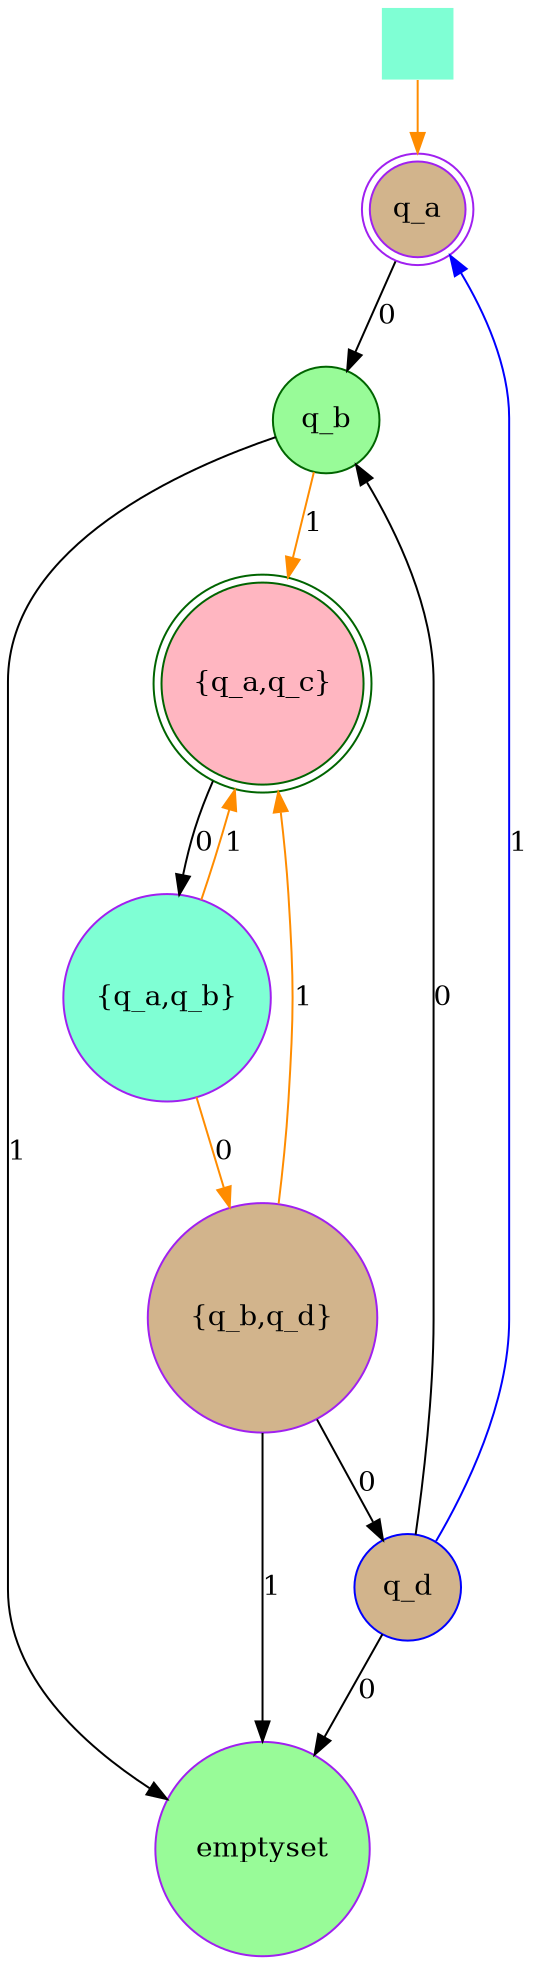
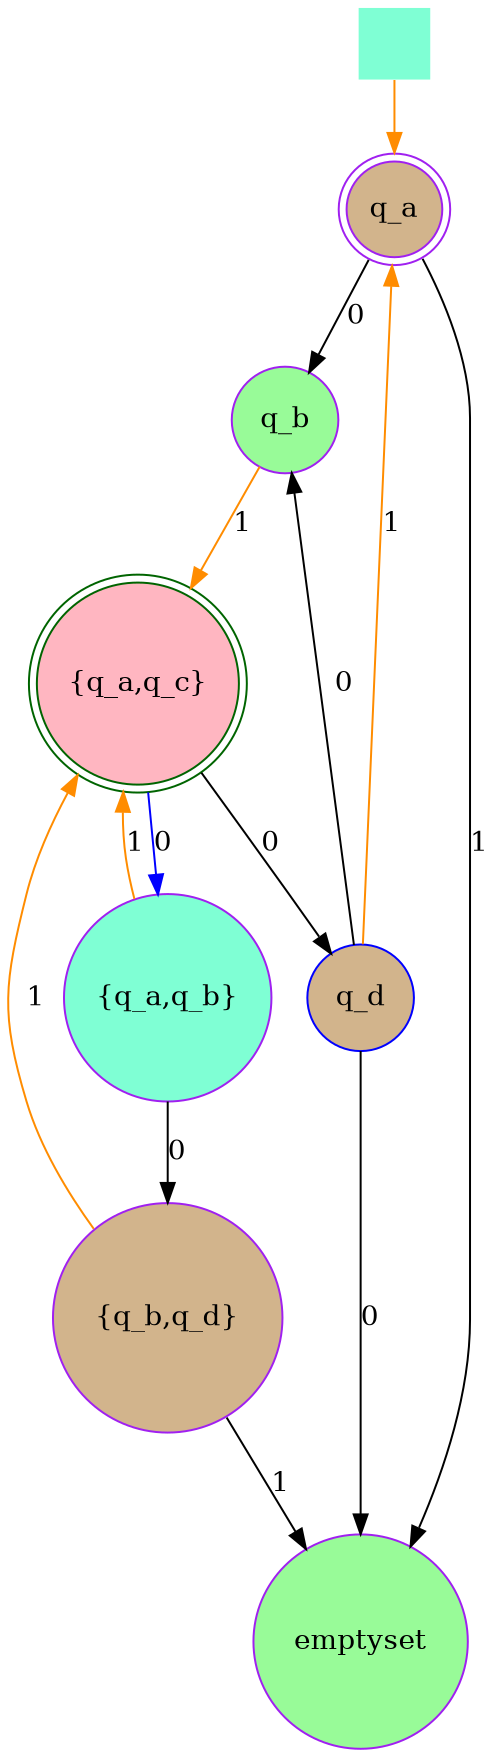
node "q_b": color darkgreen -> purple
edge "{q_a,q_c}" -> "{q_a,q_b}": color black -> blue
edge "q_d" -> "q_a": color blue -> darkorange
edge "q_b" -> "emptyset": now "q_a" -> "emptyset"
edge "{q_a,q_b}" -> "{q_b,q_d}": color darkorange -> black
edge "{q_b,q_d}" -> "q_d": now "{q_a,q_c}" -> "q_d"
